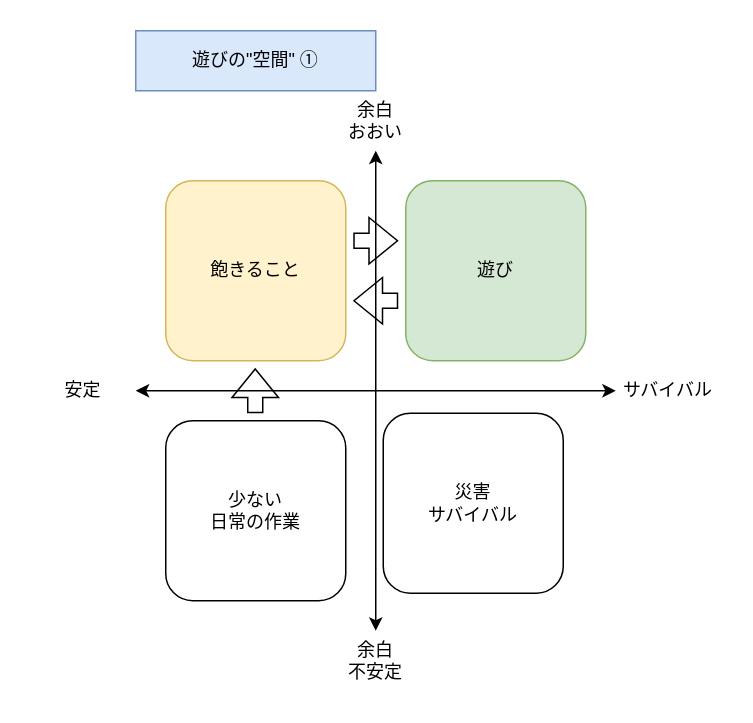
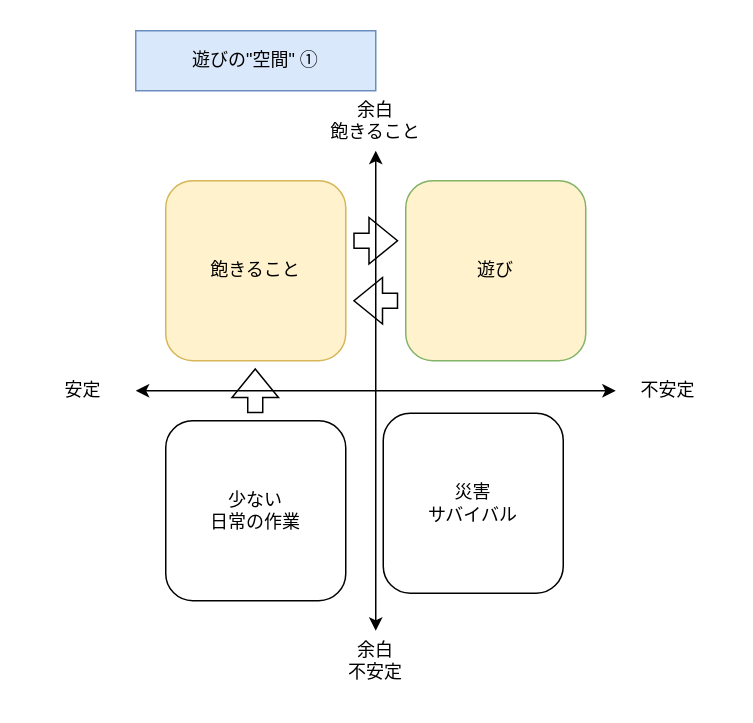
node "余白 おおい": label "余白 おおい" -> "余白 飽きること"
node "遊び": fillcolor #d5e8d4 -> #fff2cc
node "サバイバル": label "サバイバル" -> "不安定"
